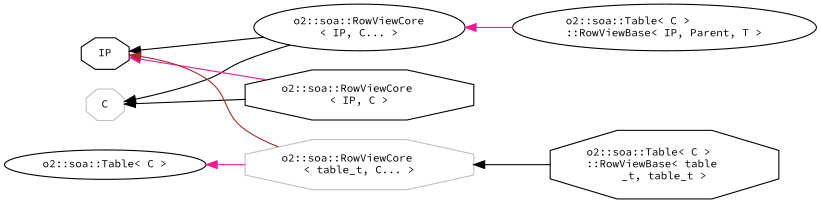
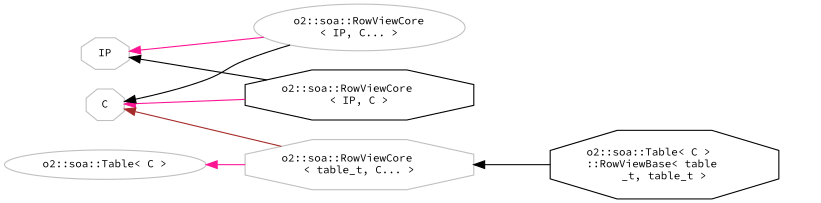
node "o2::soa::RowViewCore < IP, C... >": color black -> grey75
node "o2::soa::Table< C > ::RowViewBase< IP, Parent, T >": removed
edge "o2::soa::RowViewCore < IP, C... >" -> "IP": color black -> deeppink
node "IP": color black -> grey75
edge "o2::soa::RowViewCore < IP, C >" -> "IP": color deeppink -> black
edge "o2::soa::RowViewCore < table_t, C... >" -> "IP": now "o2::soa::RowViewCore < table_t, C... >" -> "C"
edge "o2::soa::RowViewCore < IP, C >" -> "C": color black -> deeppink
node "o2::soa::Table< C >": color black -> grey75
